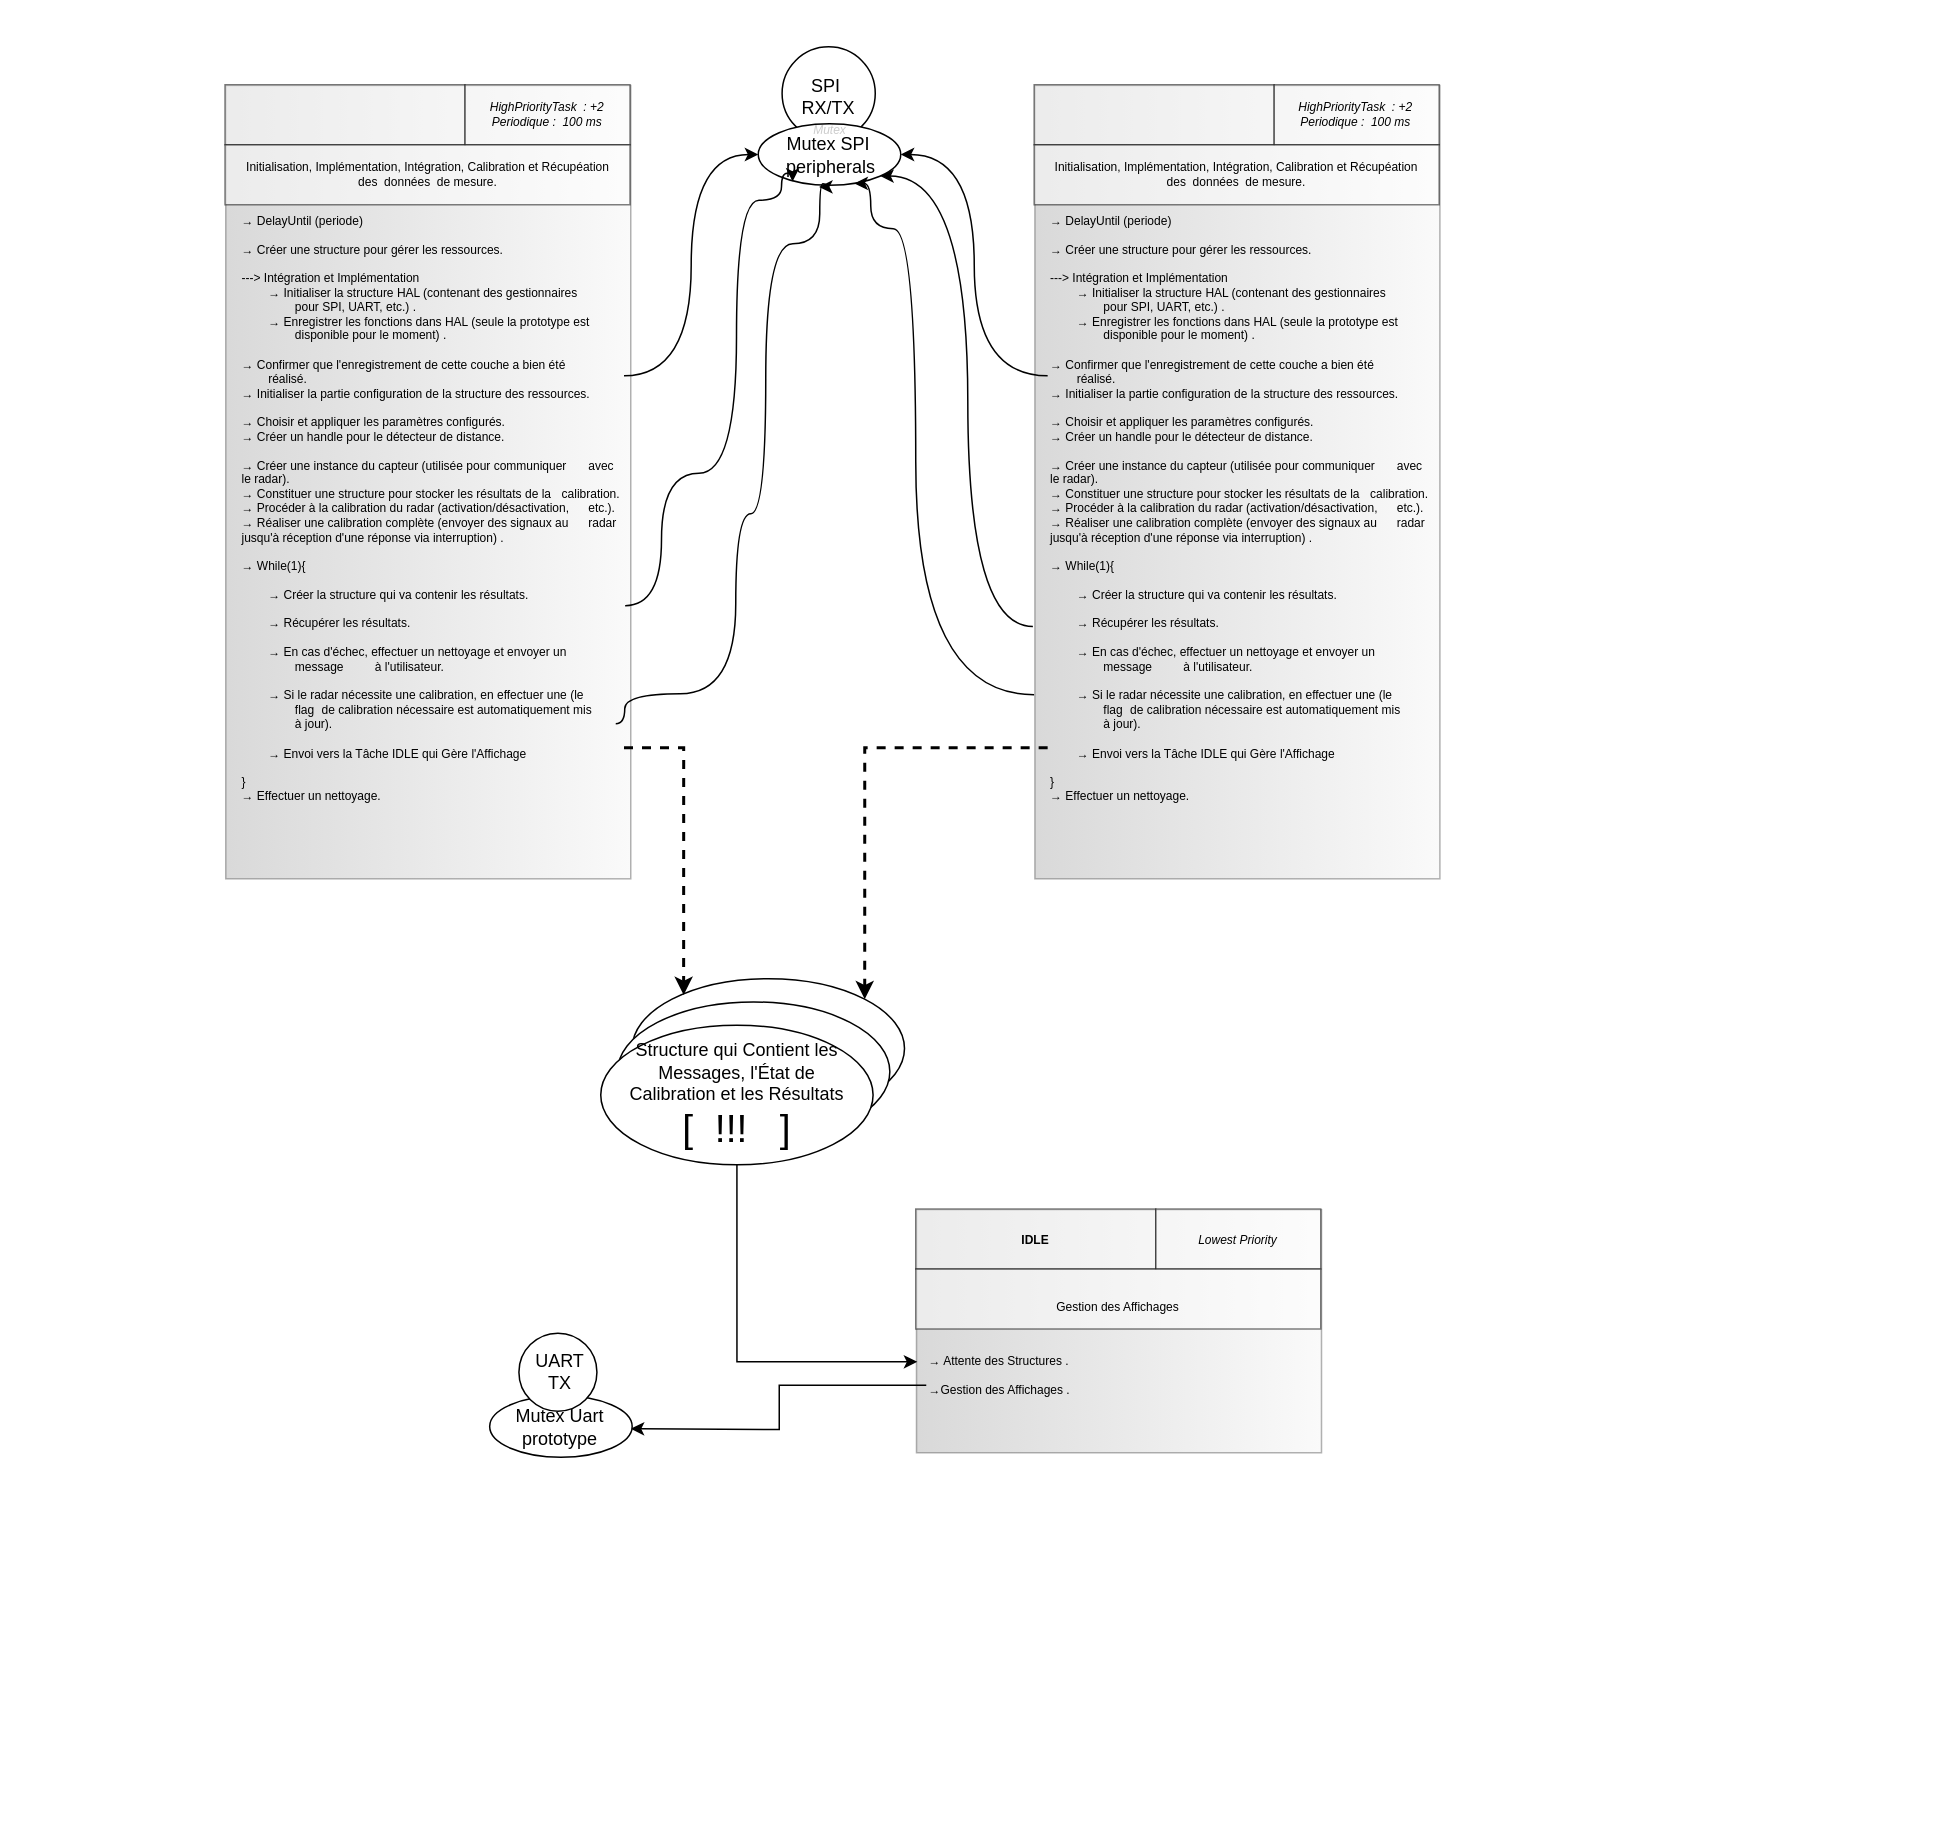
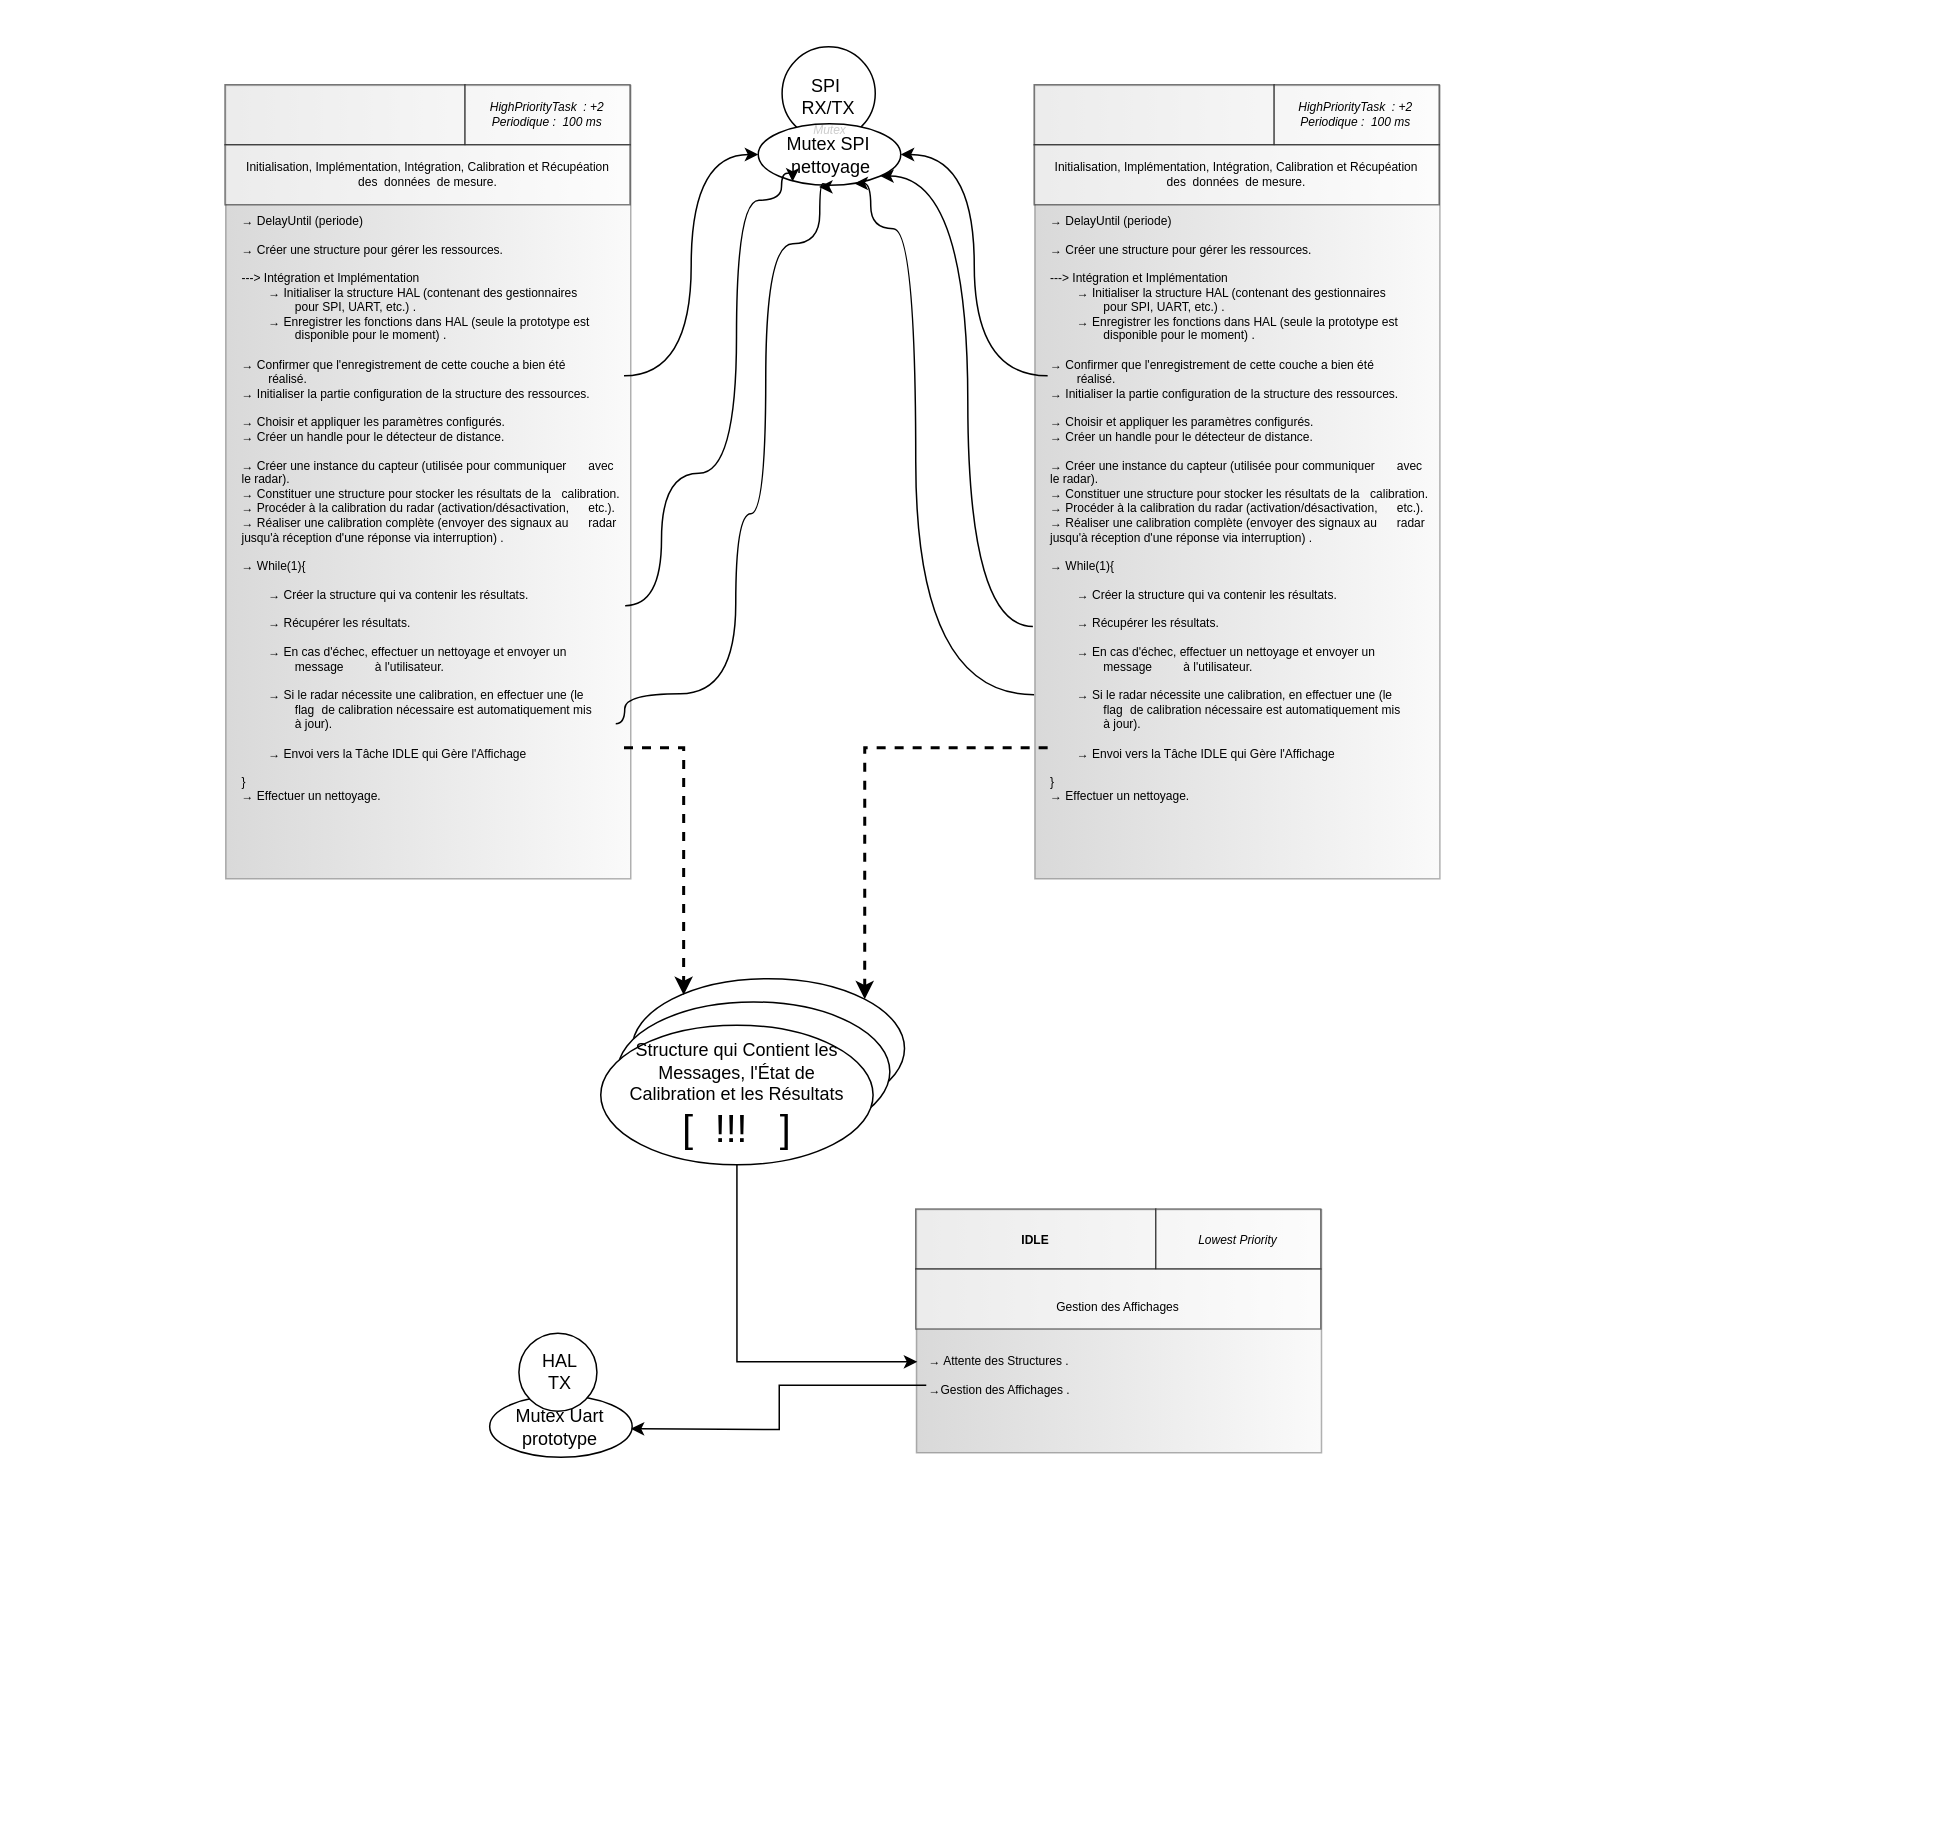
node "Mutex SPI peripherals": label "Mutex SPI peripherals" -> "Mutex SPI nettoyage"
node "UART TX": label "UART TX" -> "HAL TX"
